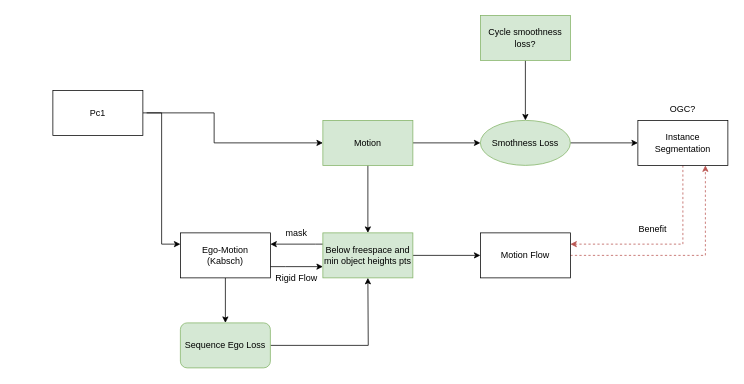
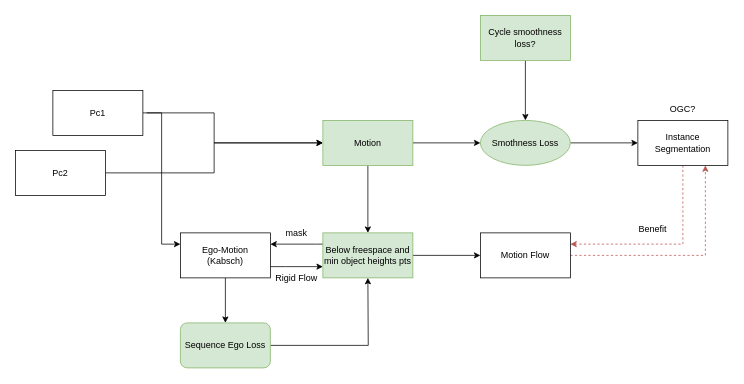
node "Pc2": added
edge "Pc2" -> "Motion": added
